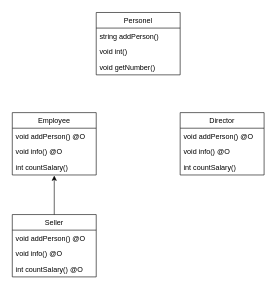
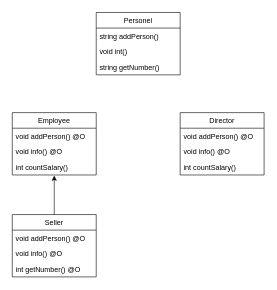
node "void getNumber()": label "void getNumber()" -> "string getNumber()"
node "int countSalary() @O": label "int countSalary() @O" -> "int getNumber() @O"
